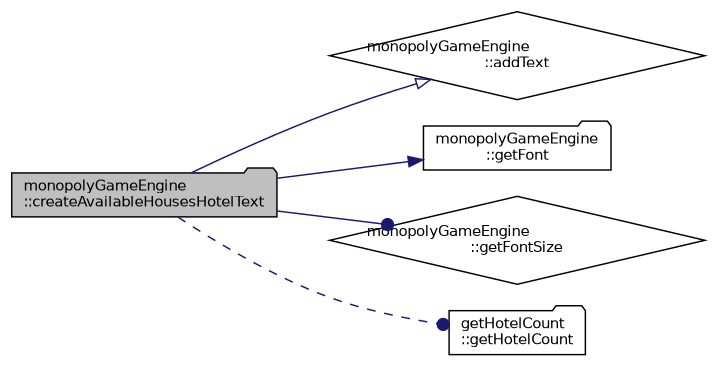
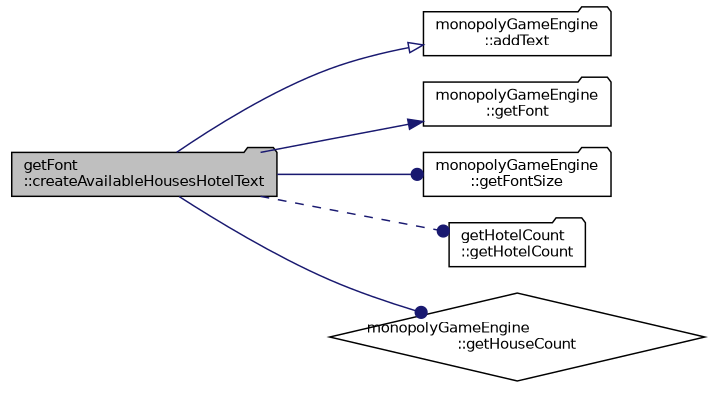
node "monopolyGameEngine ::addText": shape diamond -> folder
node "monopolyGameEngine ::createAvailableHousesHotelText": label "monopolyGameEngine ::createAvailableHousesHotelText" -> "getFont ::createAvailableHousesHotelText"
node "monopolyGameEngine ::getFontSize": shape diamond -> folder
node "monopolyGameEngine ::getHouseCount": added
